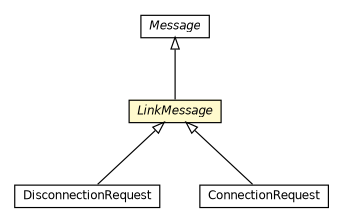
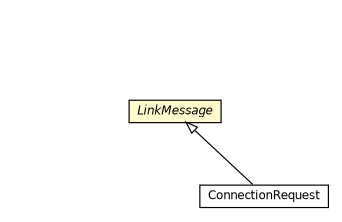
node "Message": removed
node "DisconnectionRequest": removed
